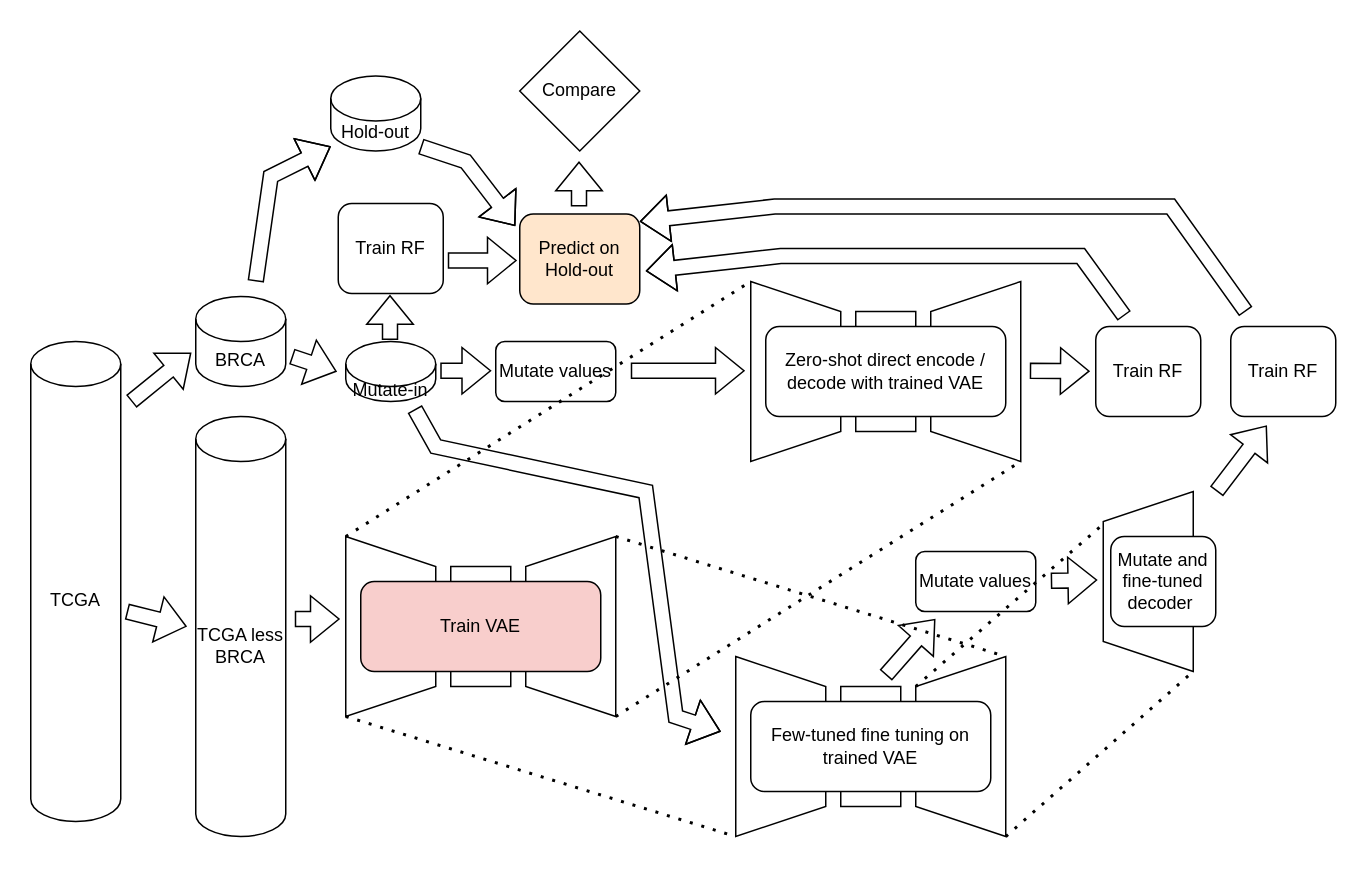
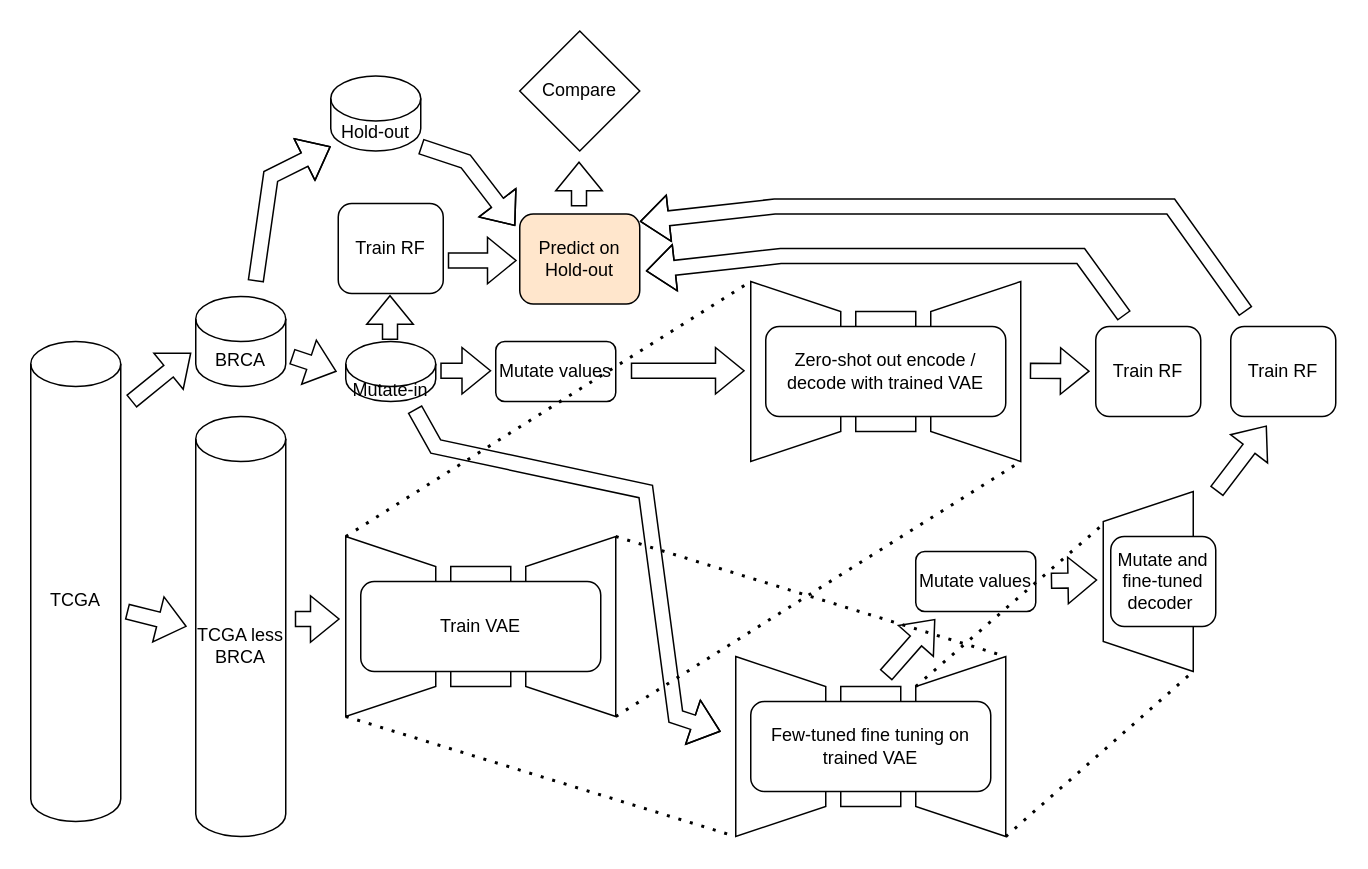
node "Zero-shot direct encode / decode with trained VAE": label "Zero-shot direct encode / decode with trained VAE" -> "Zero-shot out encode / decode with trained VAE"
node "Train VAE": fillcolor #f8cecc -> #ffffff
